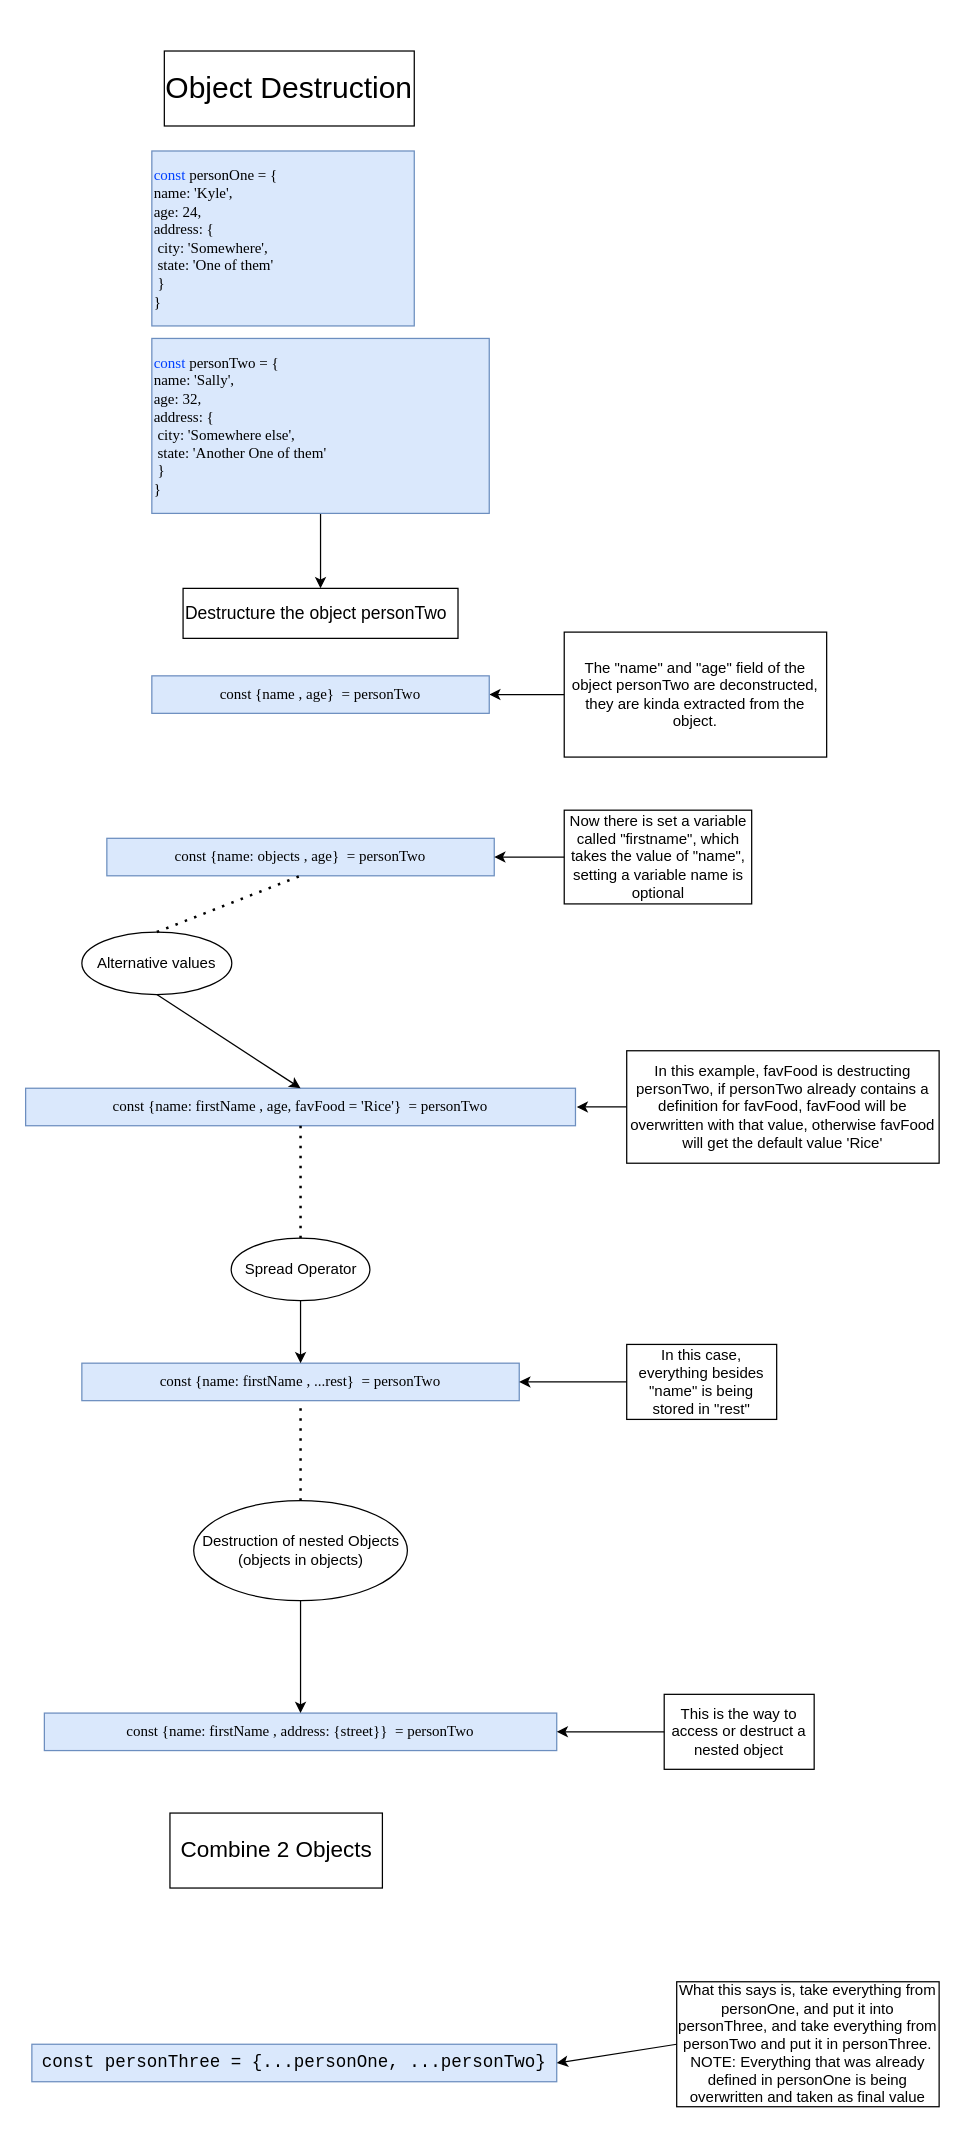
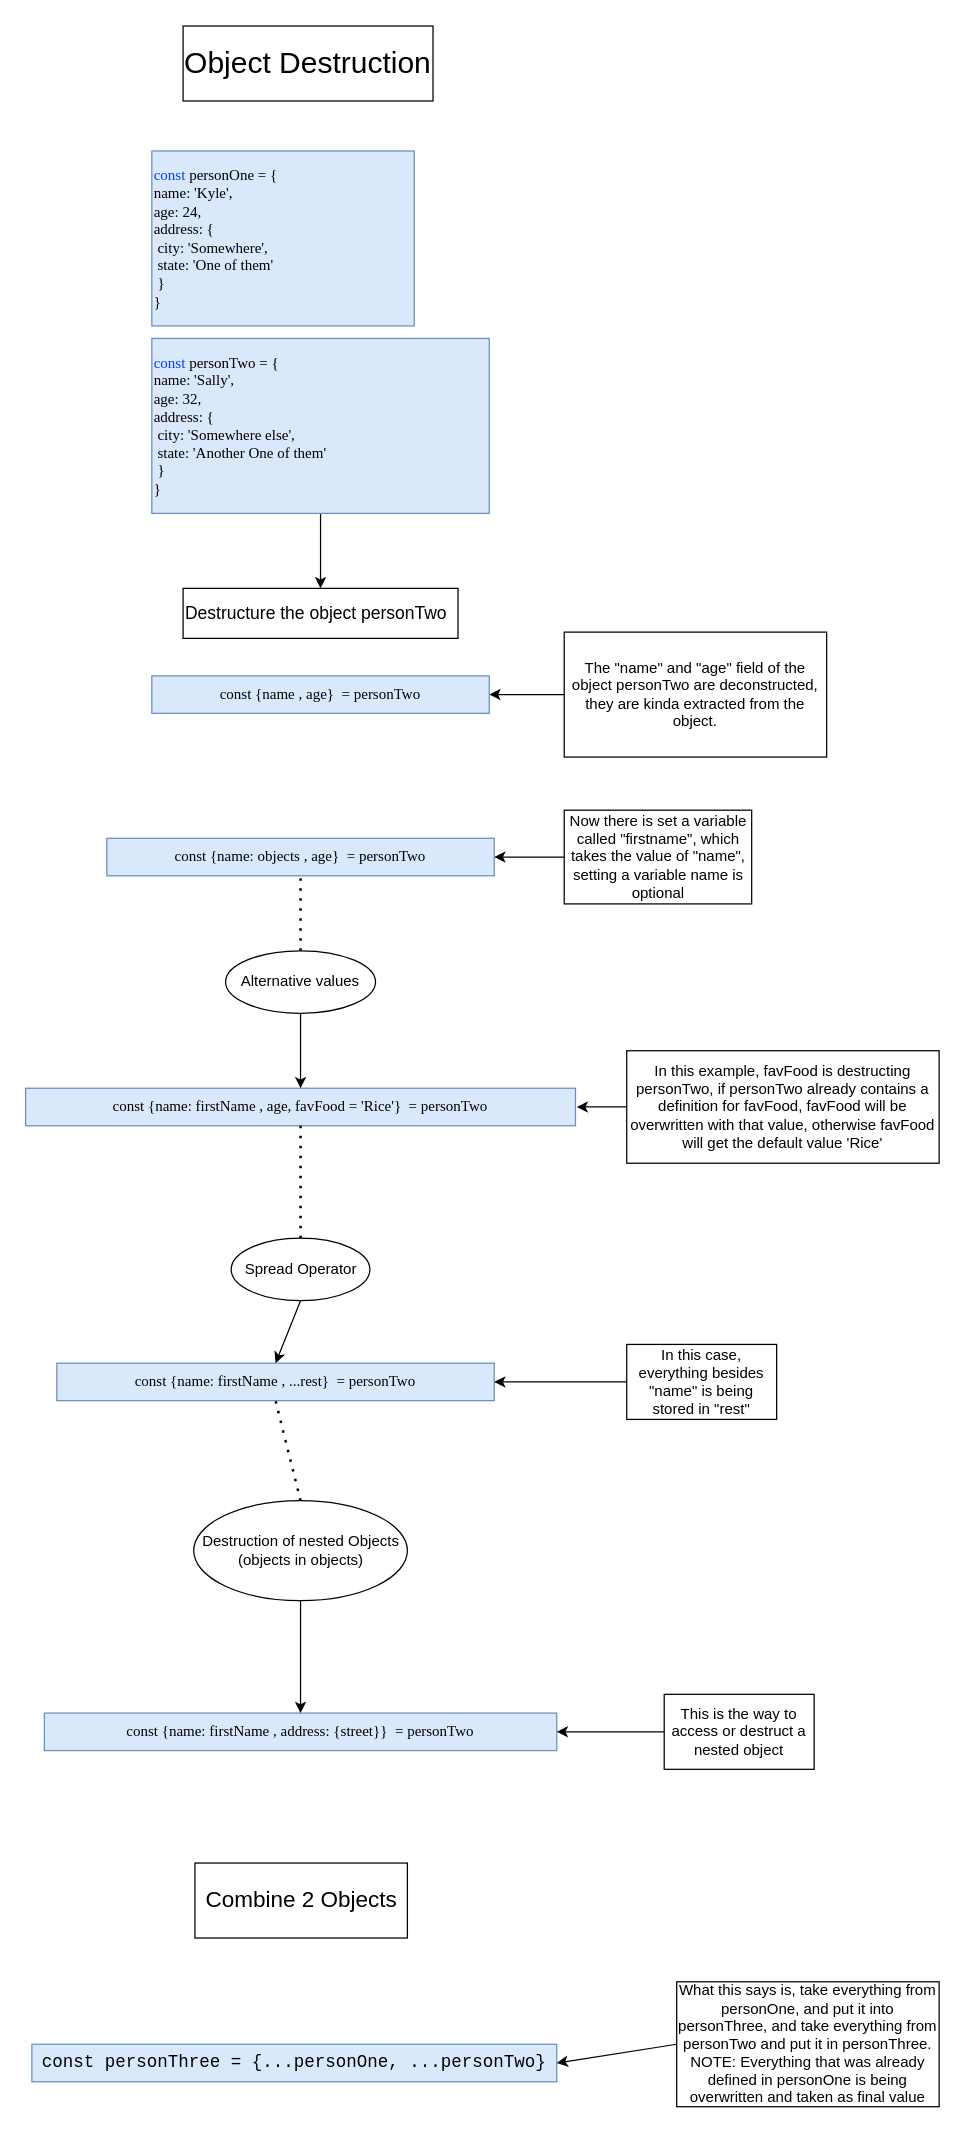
node "Object Destruction": moved (289, 88) -> (308, 63)
node "Alternative values": moved (157, 963) -> (301, 982)
node "const {name: firstName , ...rest} = personTwo": moved (301, 1382) -> (276, 1382)
node "Combine 2 Objects": moved (276, 1851) -> (301, 1901)
